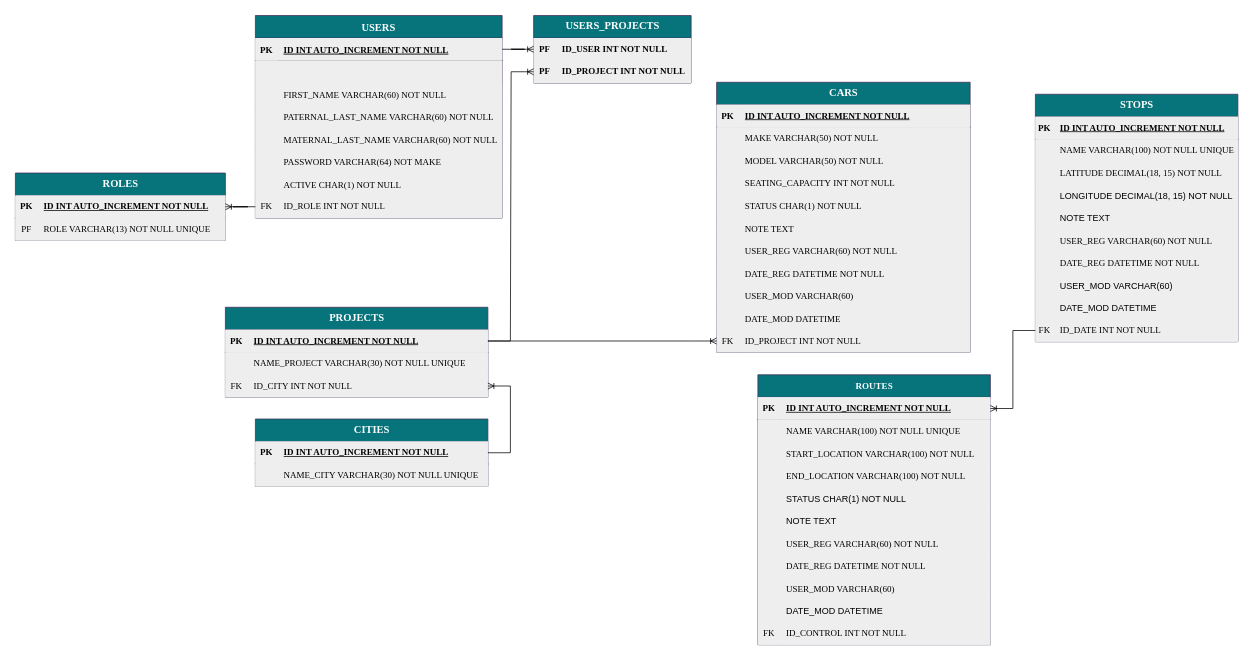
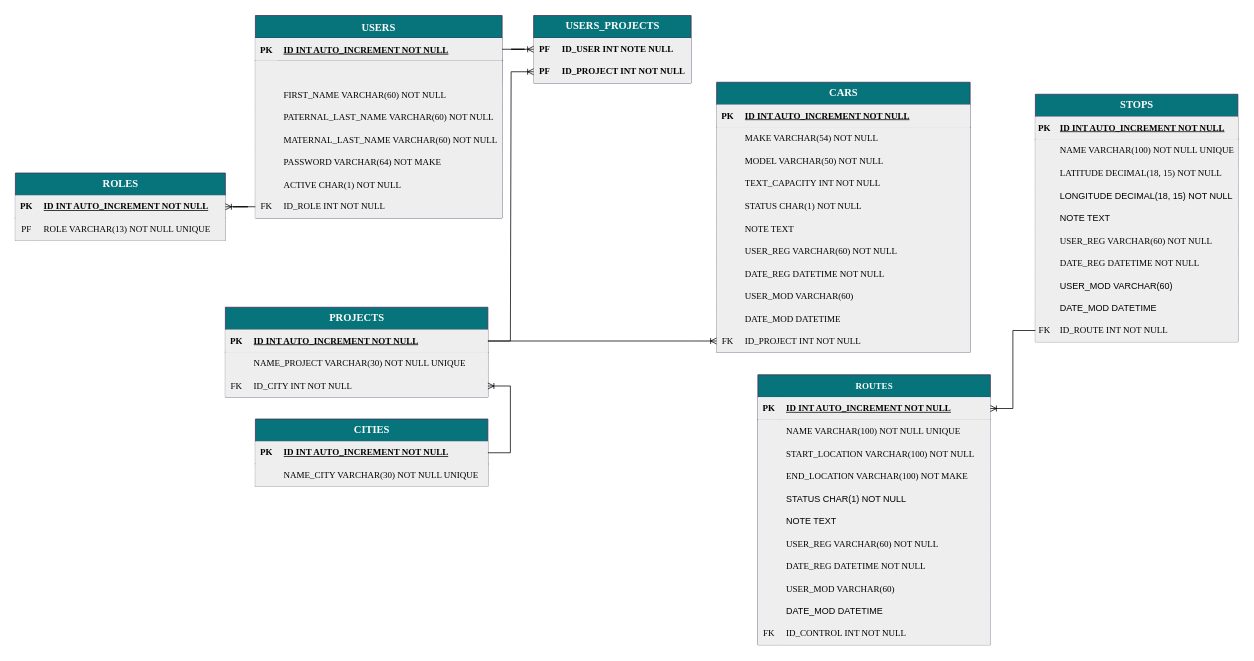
node "ID_USER INT NOT NULL": label "ID_USER INT NOT NULL" -> "ID_USER INT NOTE NULL"
node "MAKE VARCHAR(50) NOT NULL": label "MAKE VARCHAR(50) NOT NULL" -> "MAKE VARCHAR(54) NOT NULL"
node "SEATING_CAPACITY INT NOT NULL": label "SEATING_CAPACITY INT NOT NULL" -> "TEXT_CAPACITY INT NOT NULL"
node "ID_DATE INT NOT NULL": label "ID_DATE INT NOT NULL" -> "ID_ROUTE INT NOT NULL"
node "END_LOCATION VARCHAR(100) NOT NULL": label "END_LOCATION VARCHAR(100) NOT NULL" -> "END_LOCATION VARCHAR(100) NOT MAKE"
